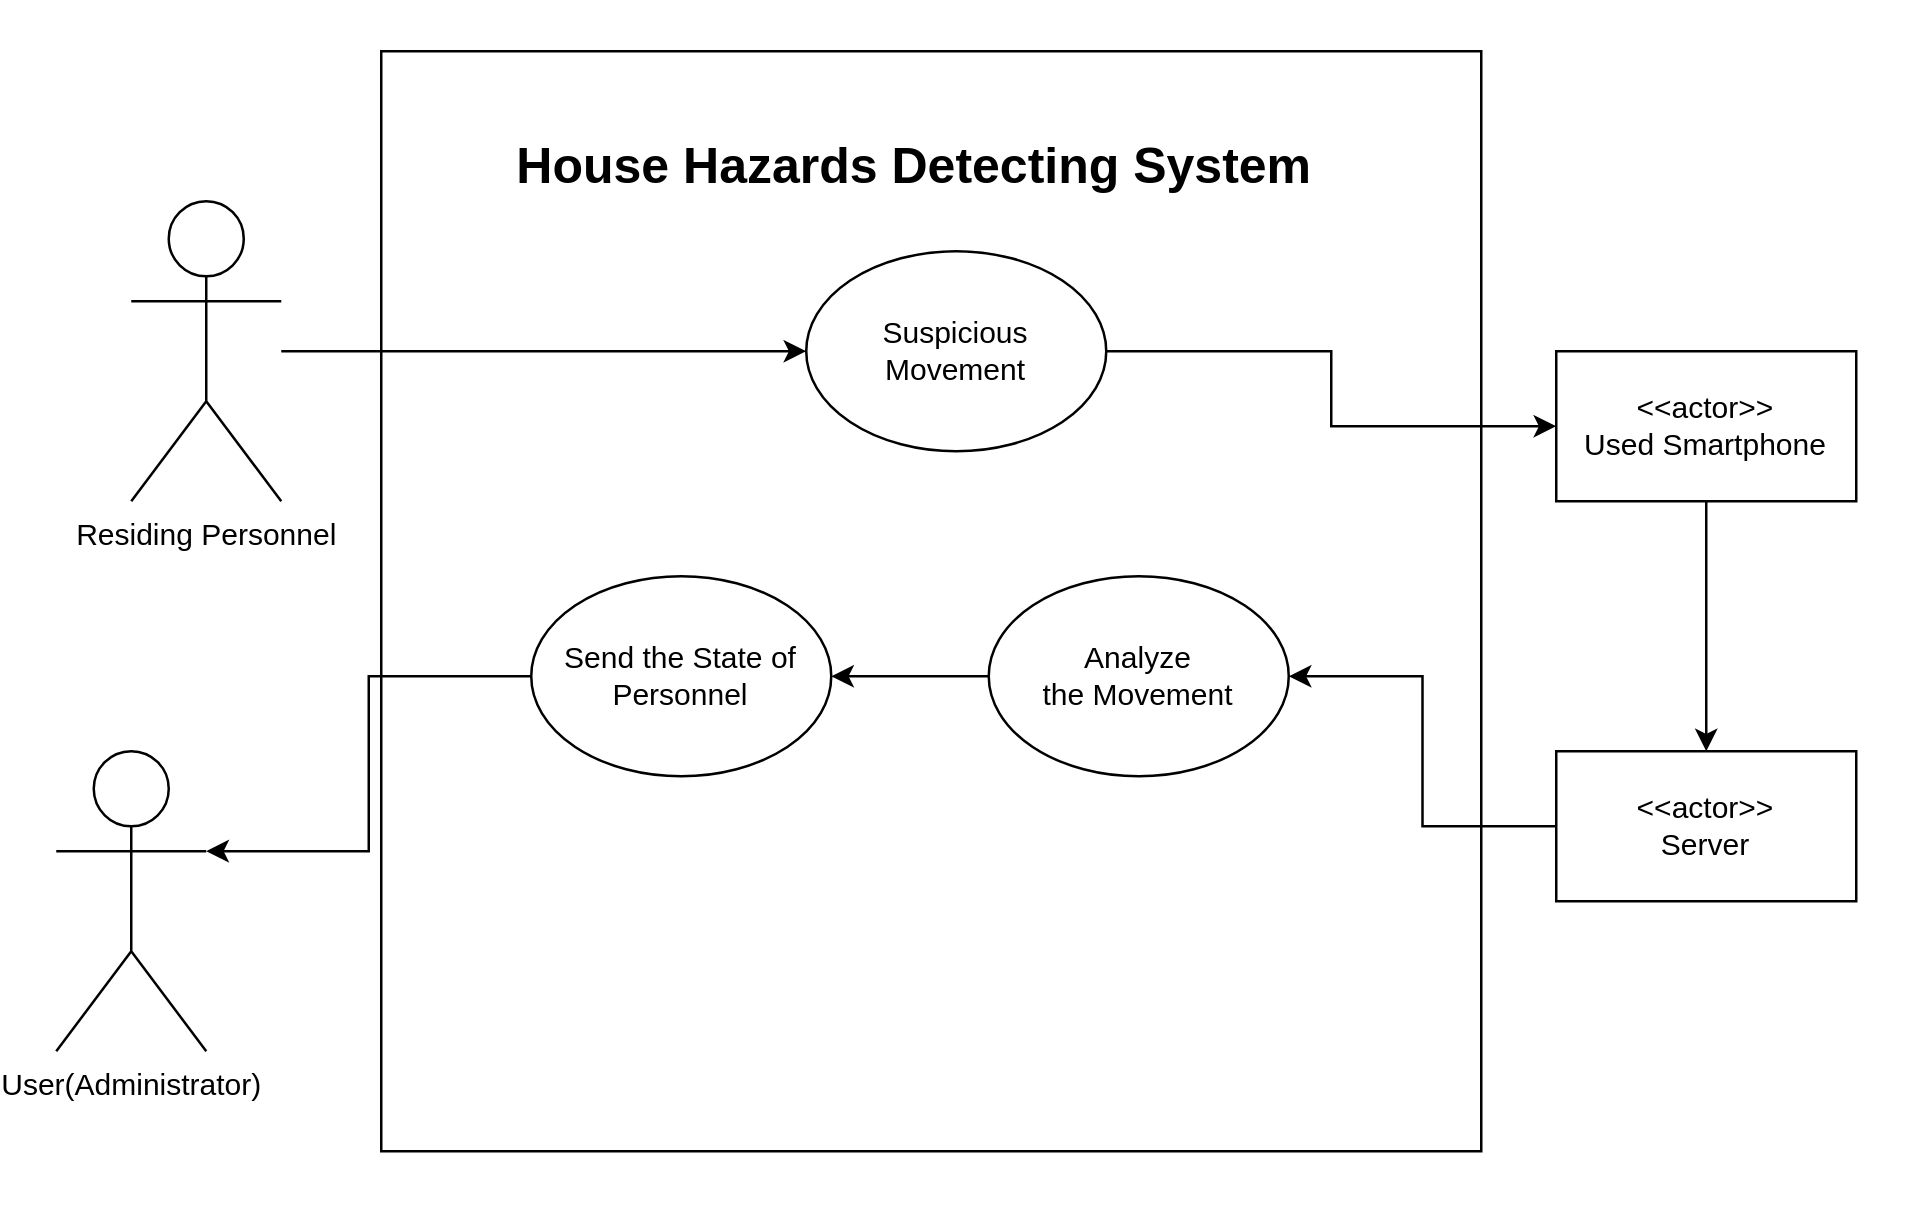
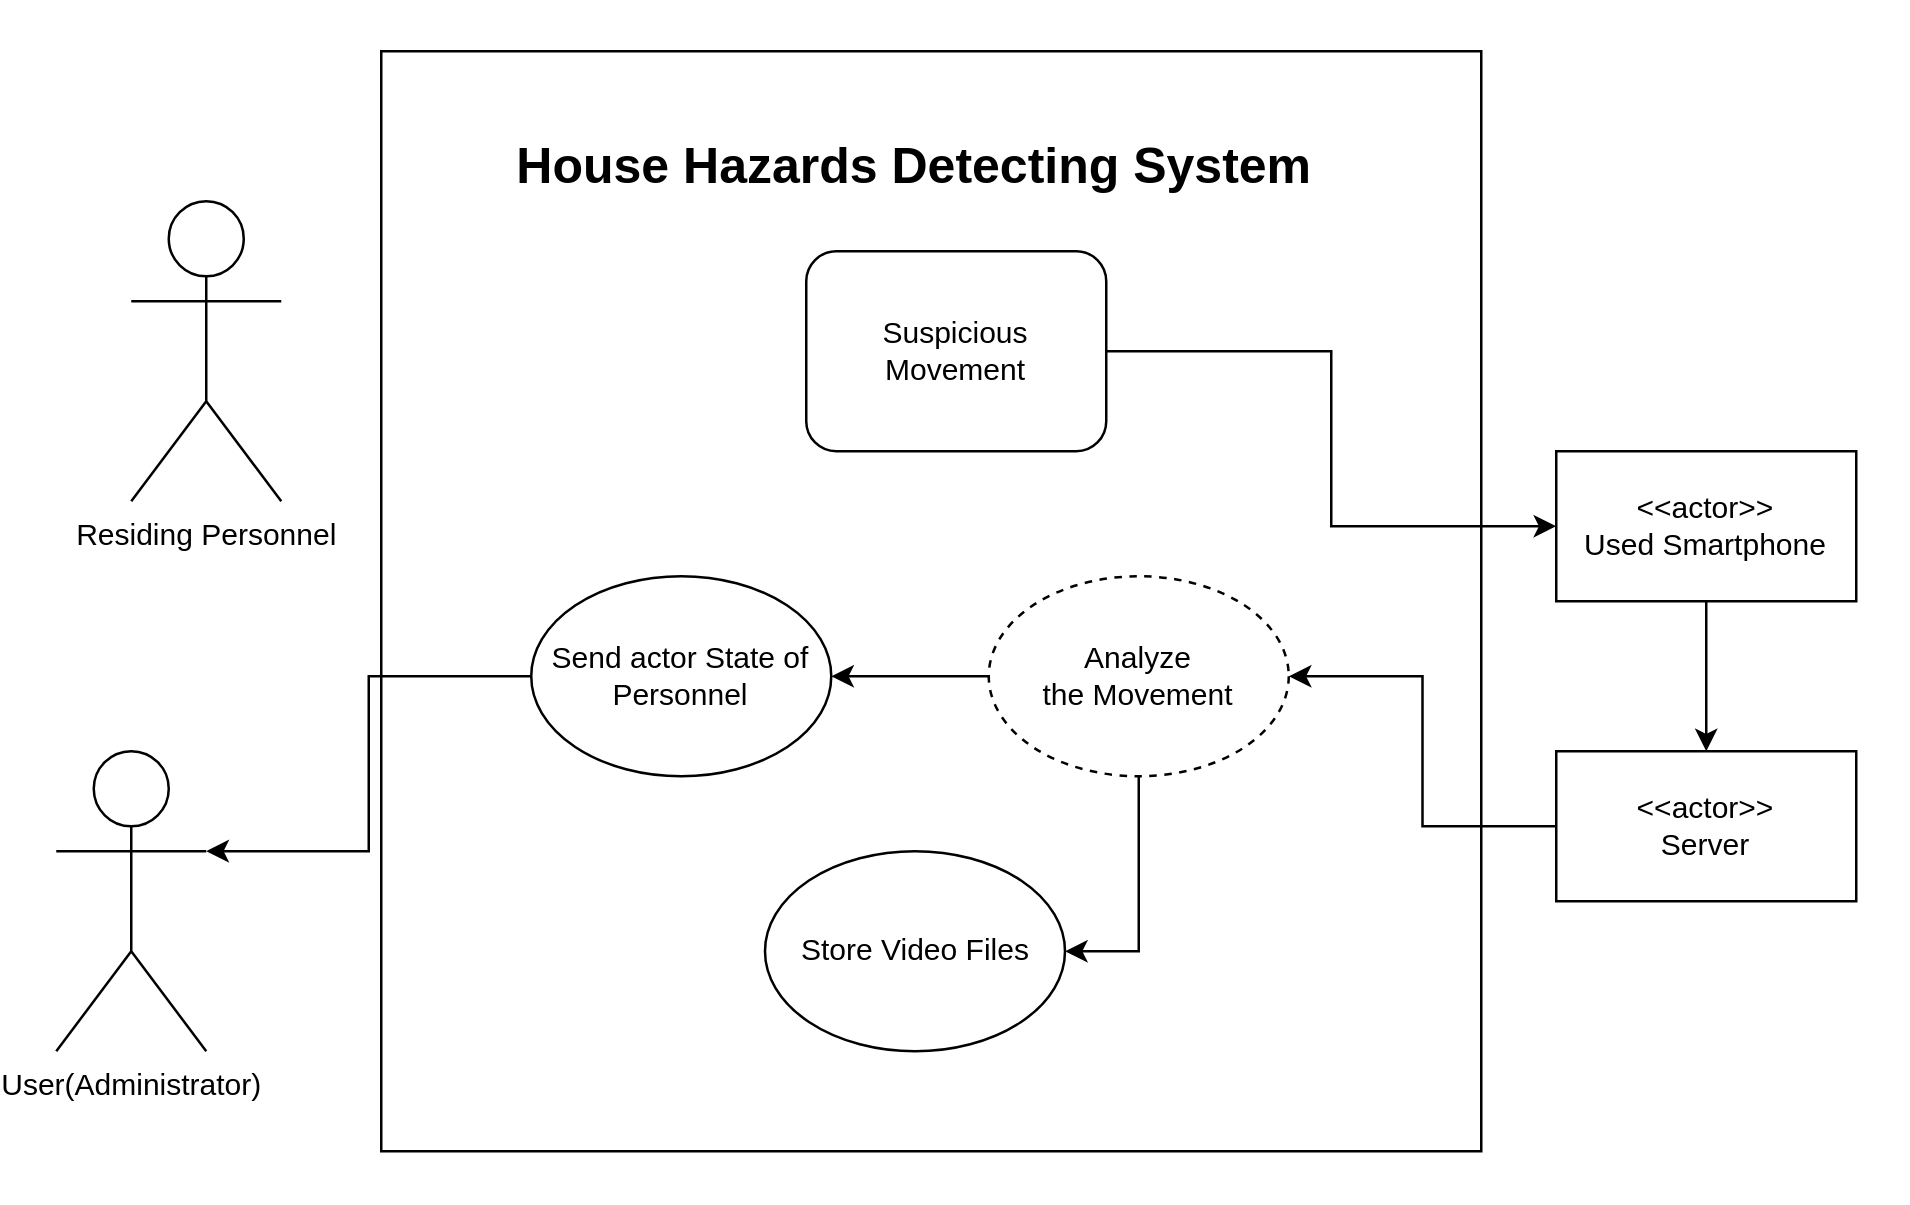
edge "Residing Personnel" -> "Suspicious Movement": removed
node "Suspicious Movement": shape ellipse -> rounded rectangle
node "<<actor>> Used Smartphone": moved (1706, 426) -> (1706, 526)
node "Send the State of Personnel": label "Send the State of Personnel" -> "Send actor State of Personnel"
node "Analyze the Movement": style solid -> dashed
edge "Analyze the Movement" -> "Store Video Files": added
node "Store Video Files": added
